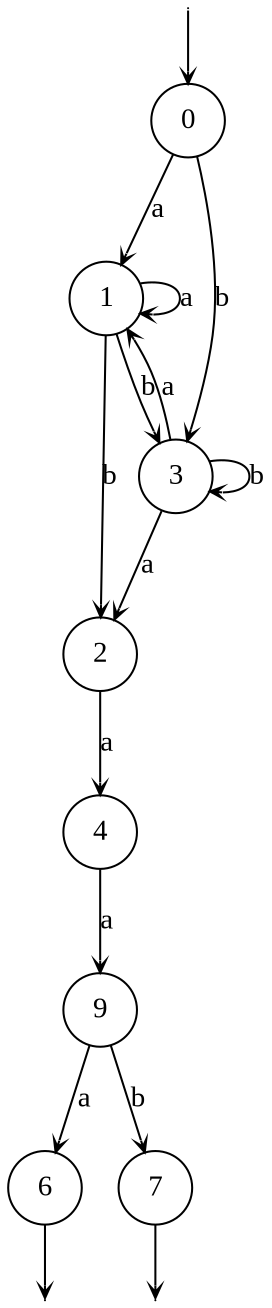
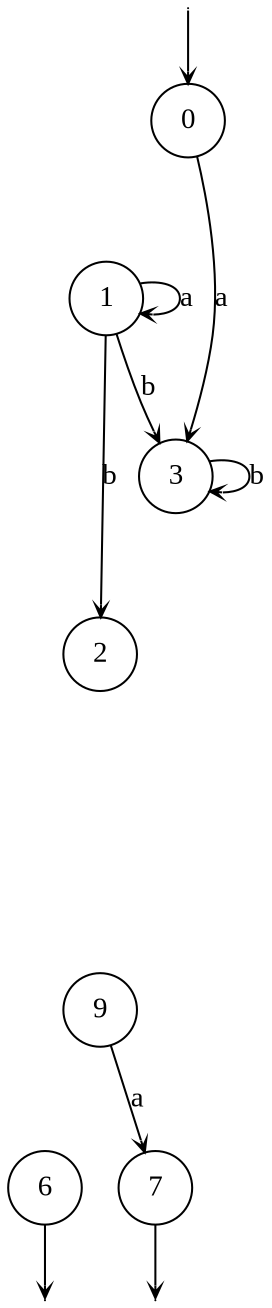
edge "0" -> "1": removed, label "a"
edge "0" -> "3": label "b" -> "a"
edge "3" -> "1": removed, label "a"
edge "3" -> "2": removed, label "a"
node "4": removed
edge "9" -> "6": removed, label "a"
edge "9" -> "7": label "b" -> "a"
